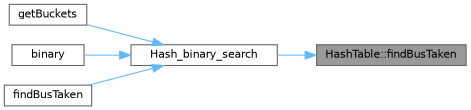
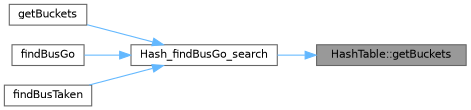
node "binary": label "binary" -> "findBusGo"
node "Hash_binary_search": label "Hash_binary_search" -> "Hash_findBusGo_search"
node "HashTable::findBusTaken": label "HashTable::findBusTaken" -> "HashTable::getBuckets"
